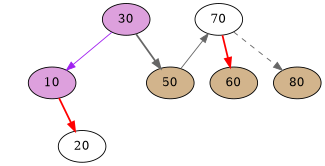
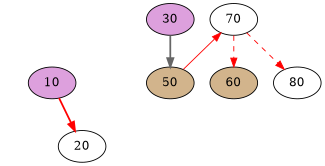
edge "70" -> "60": style bold -> dashed
edge "30" -> "10": removed
edge "70" -> "80": color gray40 -> red
edge "50" -> "70": color gray40 -> red
node "80": fillcolor tan -> white
